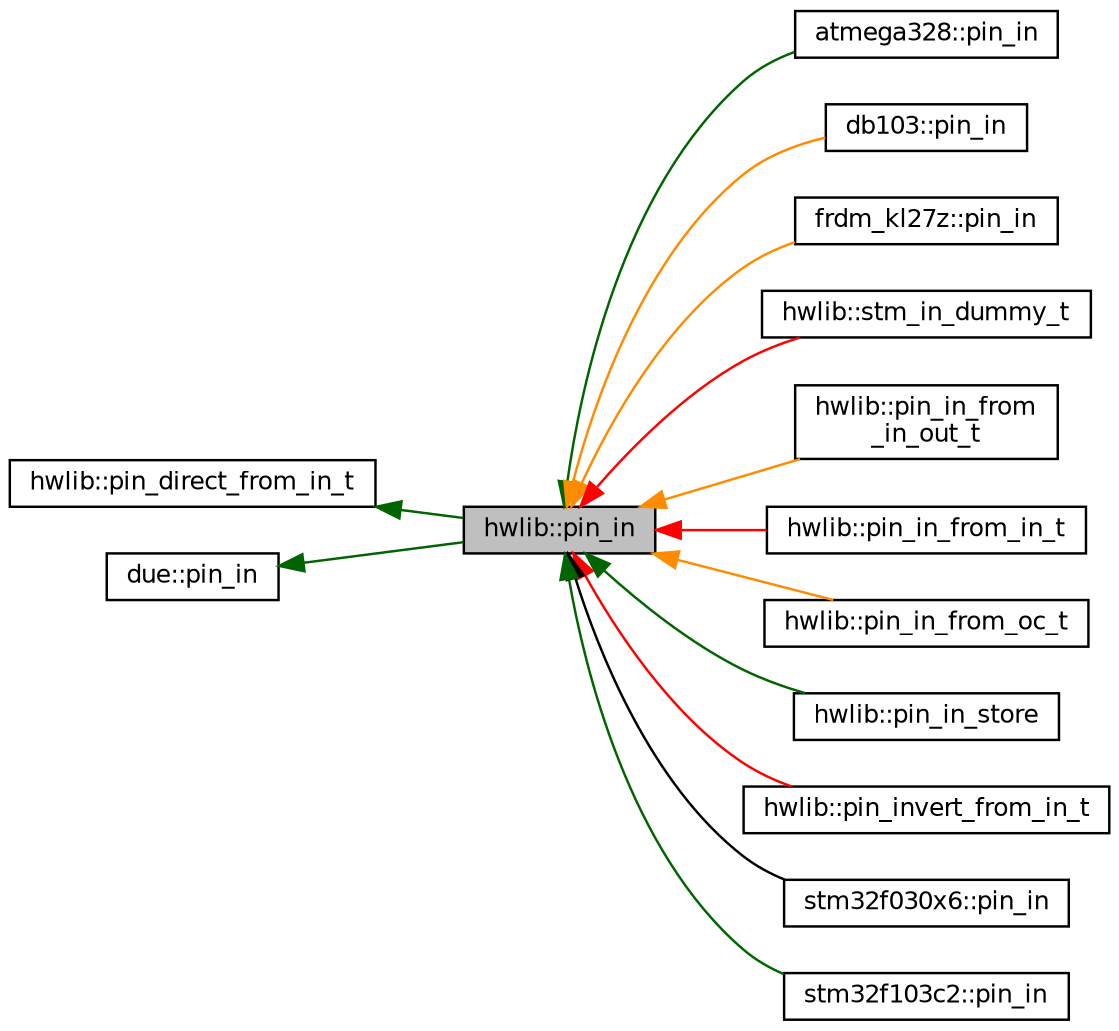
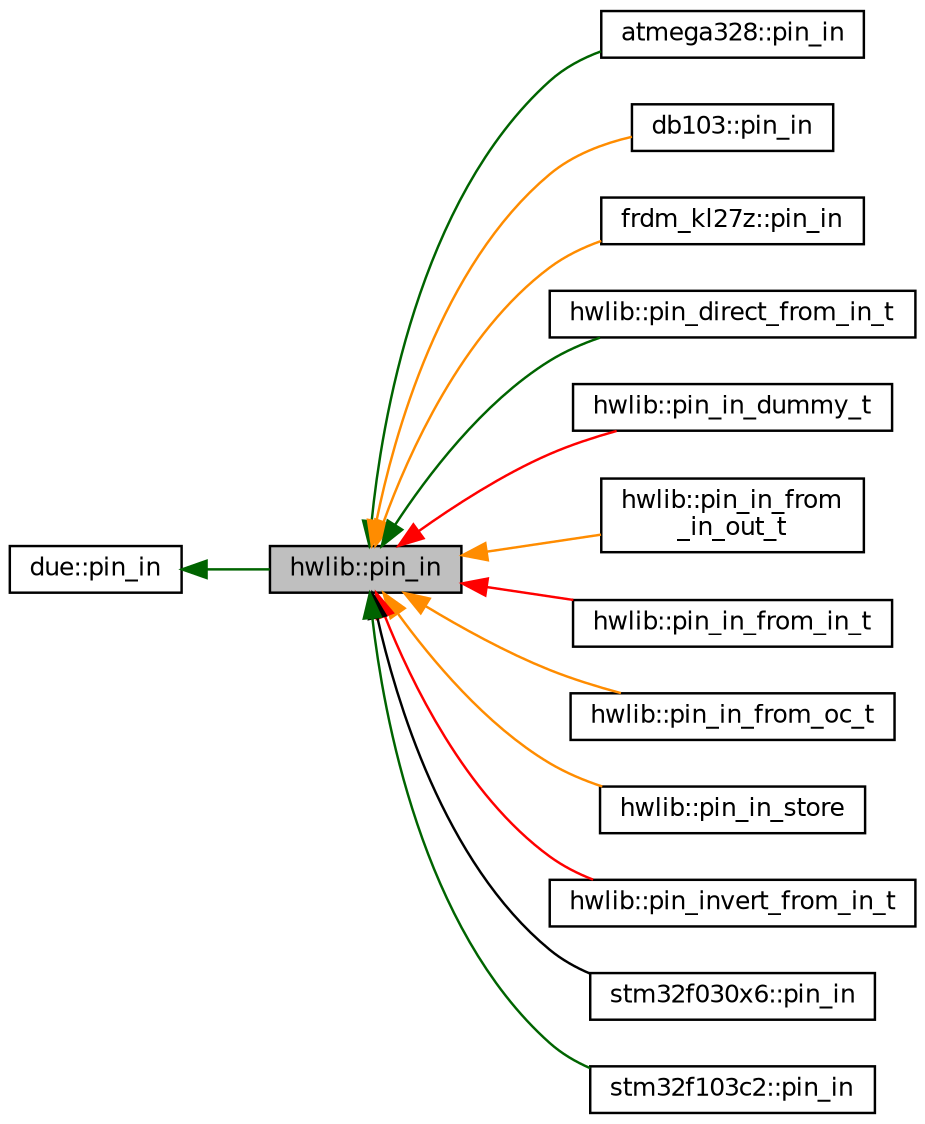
node "hwlib::stm_in_dummy_t": label "hwlib::stm_in_dummy_t" -> "hwlib::pin_in_dummy_t"
edge "hwlib::pin_in" -> "hwlib::pin_direct_from_in_t": reversed
edge "hwlib::pin_in_store" -> "hwlib::pin_in": color darkgreen -> darkorange
